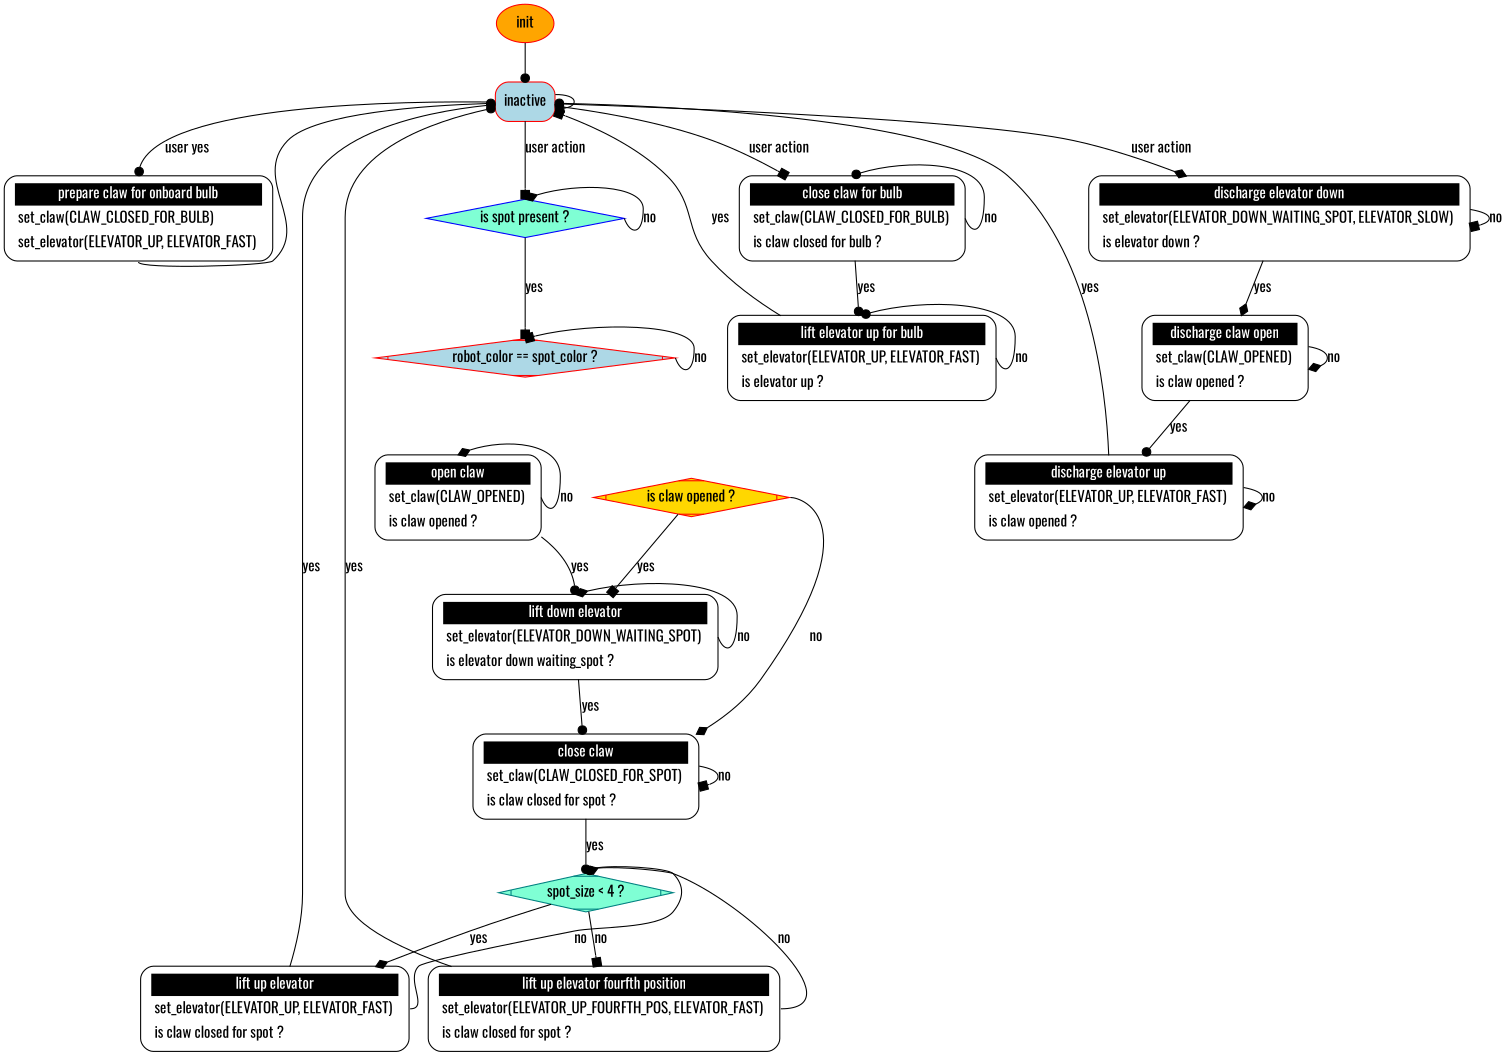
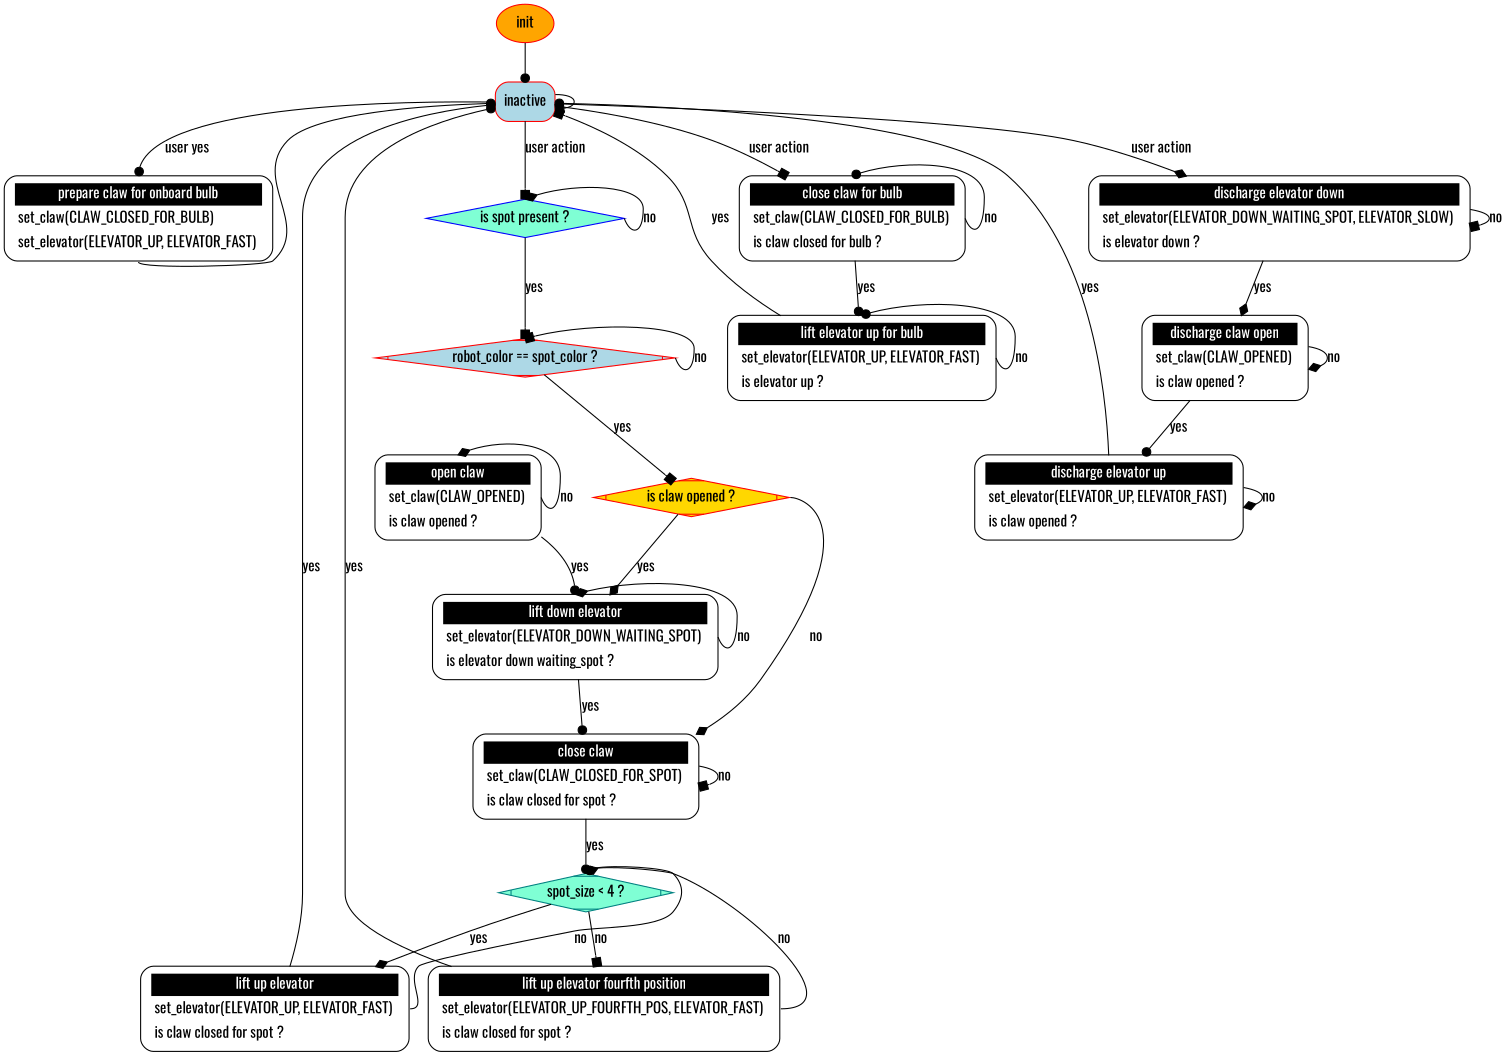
edge "robot_color == spot_color ?" -> "is claw opened ?": added, label "yes"
edge "is claw opened ?" -> "lift down elevator": arrowhead box -> diamond
